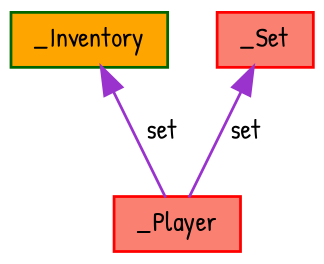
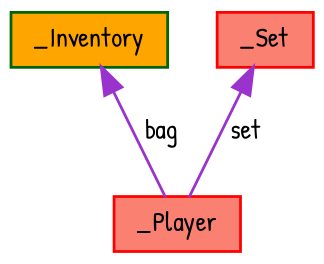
edge "_Player" -> "_Inventory": label " set" -> " bag"
